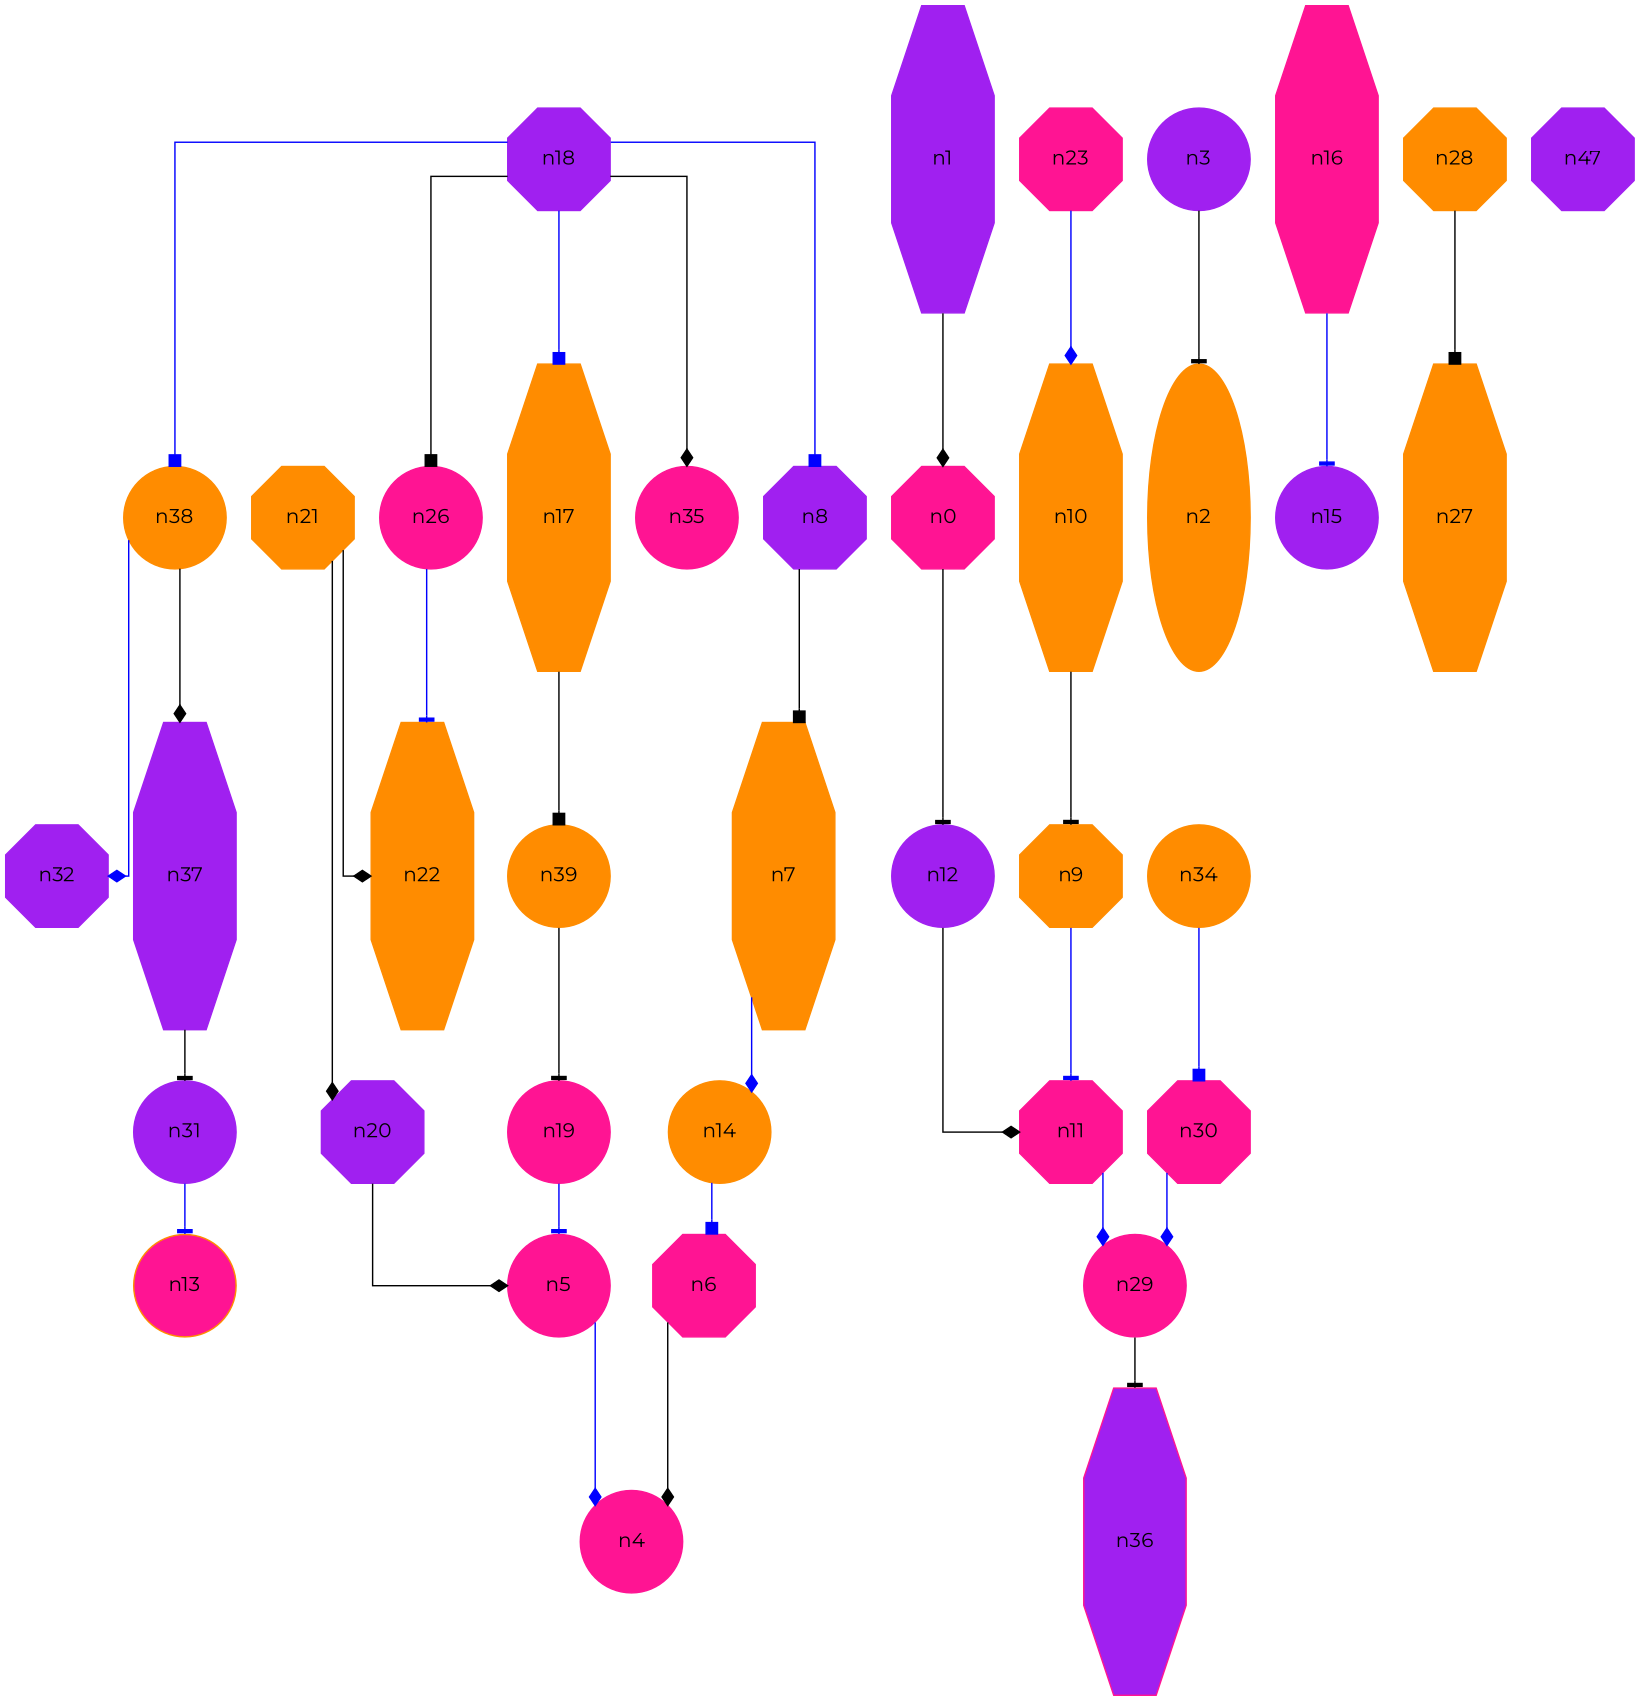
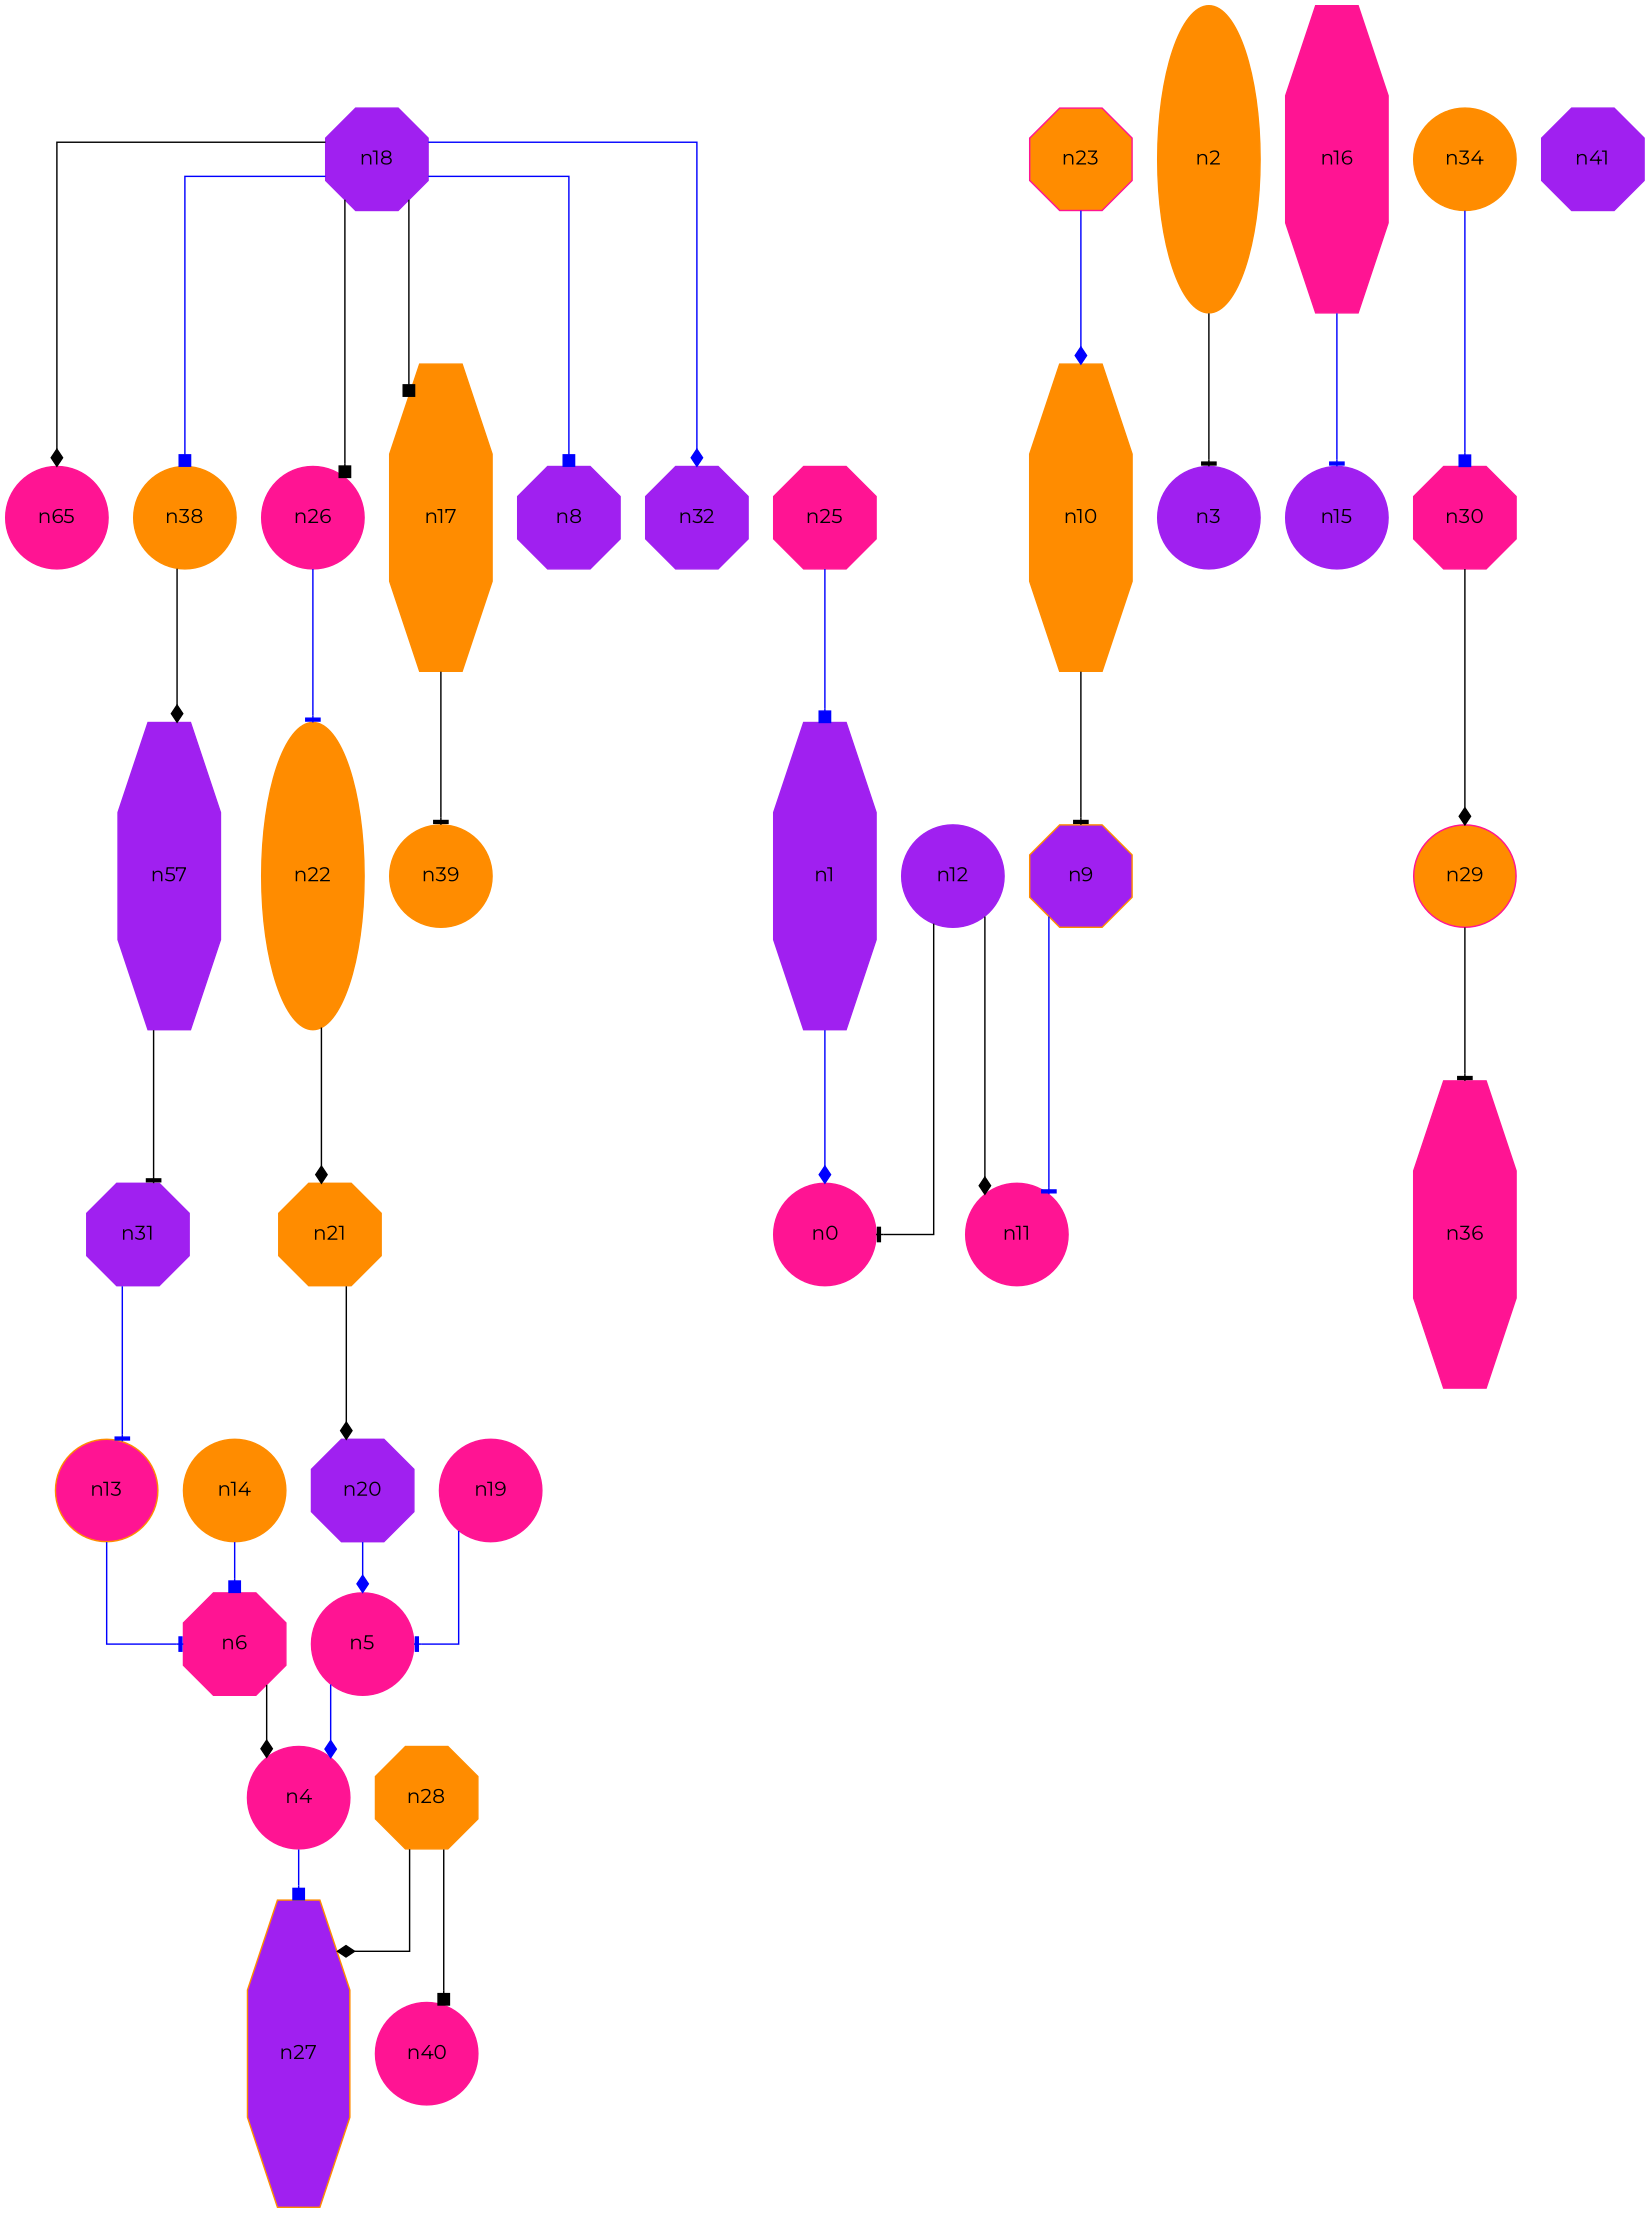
node "n23": fillcolor deeppink -> darkorange
node "n47": label "n47" -> "n41"
edge "n18" -> "n17": color blue -> black
edge "n28" -> "n27": arrowhead box -> diamond
edge "n3" -> "n2": reversed
edge "n1" -> "n0": color black -> blue
node "n35": label "n35" -> "n65"
node "n25": added
node "n0": shape octagon -> ellipse
node "n27": fillcolor darkorange -> purple
edge "n0" -> "n12": reversed
edge "n38" -> "n32": now "n18" -> "n32"
edge "n21" -> "n22": reversed
edge "n17" -> "n39": arrowhead box -> tee
node "n37": label "n37" -> "n57"
node "n22": shape octagon -> ellipse
node "n7": removed
node "n9": fillcolor darkorange -> purple
edge "n39" -> "n19": removed
node "n31": shape ellipse -> octagon
node "n11": shape octagon -> ellipse
edge "n11" -> "n29": removed
edge "n30" -> "n29": color blue -> black
edge "n20" -> "n5": color black -> blue
node "n29": fillcolor deeppink -> darkorange
node "n36": fillcolor purple -> deeppink
edge "n13" -> "n6": added
edge "n4" -> "n27": added
node "n40": added
